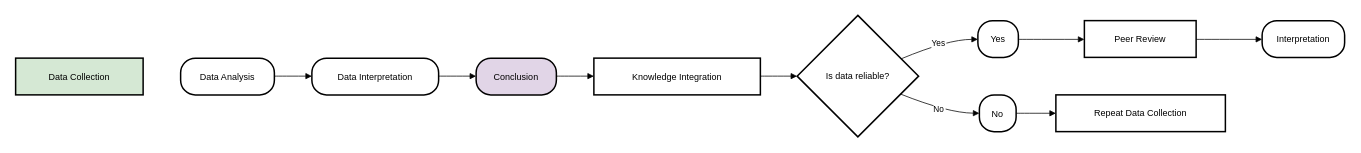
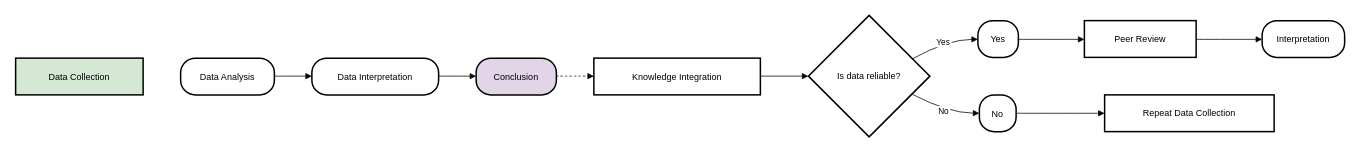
edge "Conclusion" -> "Knowledge Integration": style solid -> dashed
node "Is data reliable?": moved (858, 76) -> (869, 76)
node "Repeat Data Collection": moved (1140, 113) -> (1189, 113)
